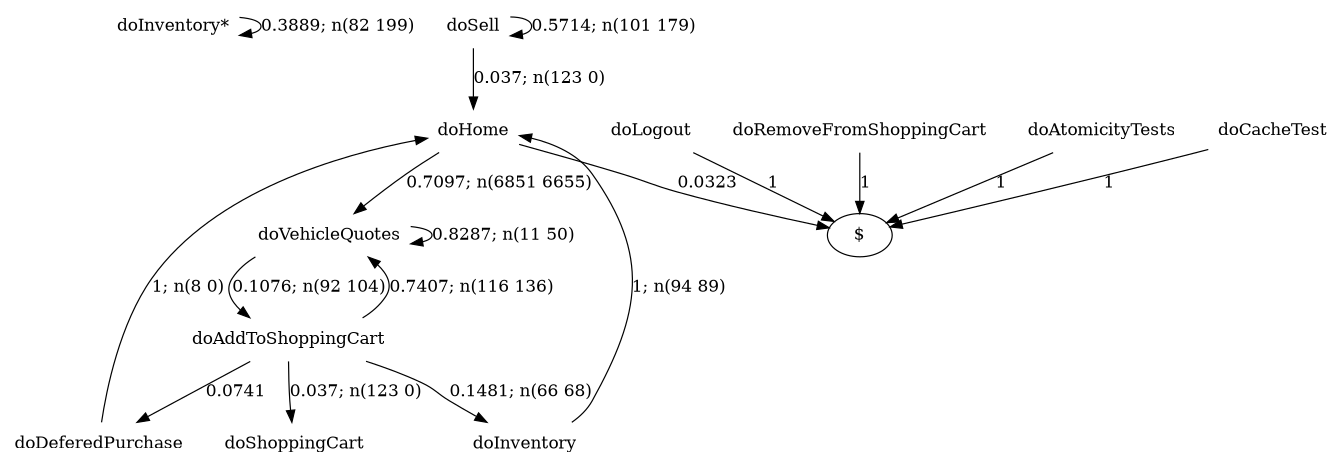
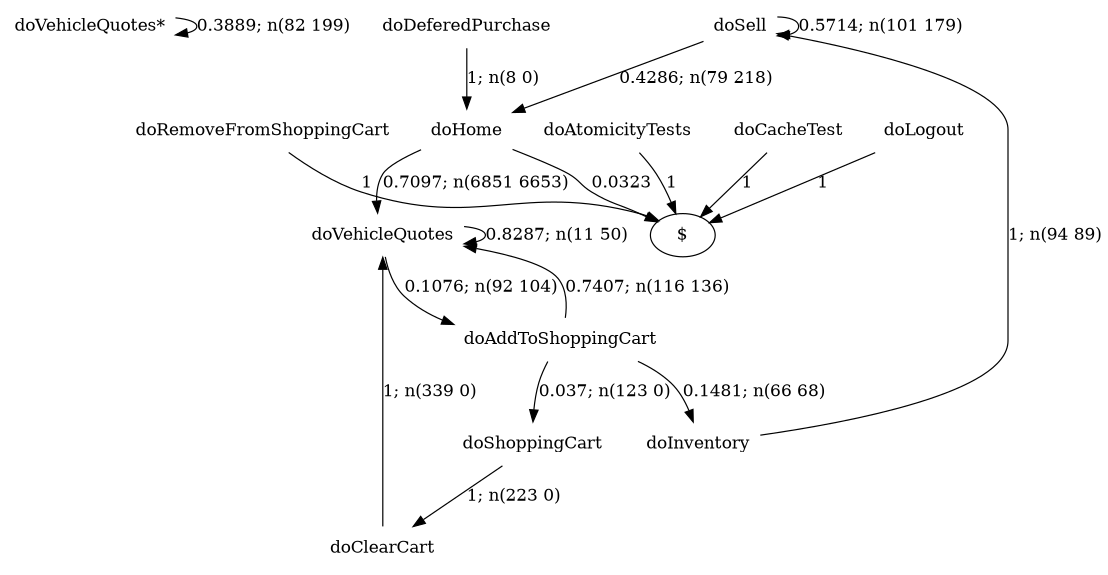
node "doInventory*": label "doInventory*" -> "doVehicleQuotes*"
edge "doSell" -> "doHome": label "0.037; n(123 0)" -> "0.4286; n(79 218)"
edge "doHome" -> "doVehicleQuotes": label "0.7097; n(6851 6655)" -> "0.7097; n(6851 6653)"
edge "doInventory" -> "doHome": now "doInventory" -> "doSell"
edge "doAddToShoppingCart" -> "doDeferedPurchase": removed, label "0.0741"
node "doClearCart": added
